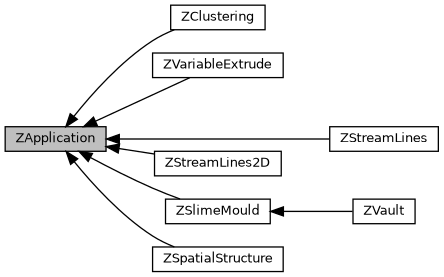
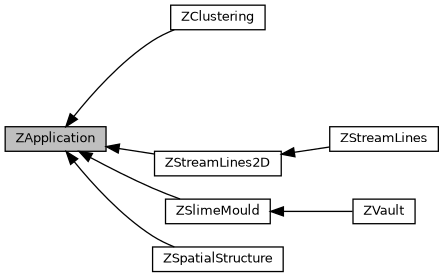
node "ZVariableExtrude": removed
edge "ZStreamLines" -> "ZApplication": now "ZStreamLines" -> "ZStreamLines2D"
